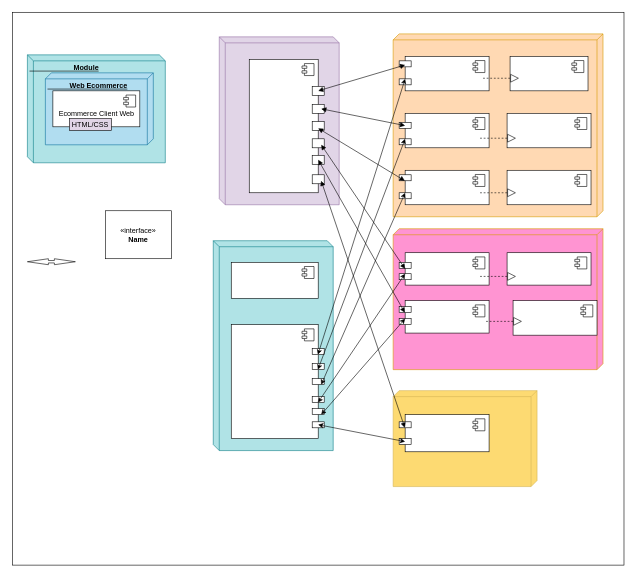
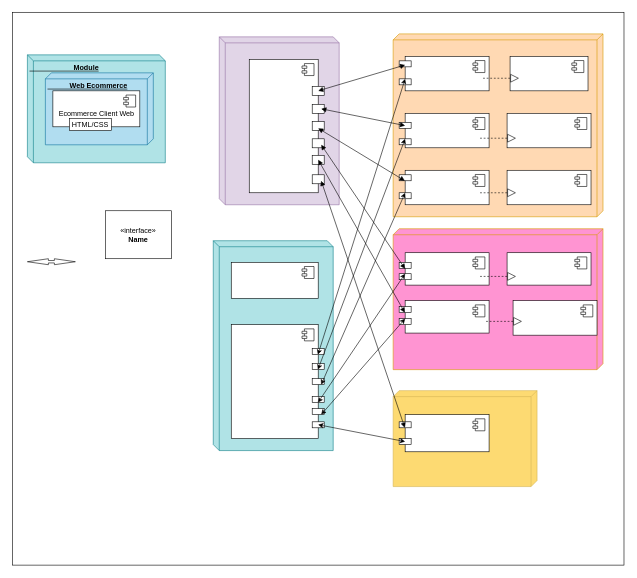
node "HTML/CSS": fillcolor #e1d5e7 -> #ffffff
